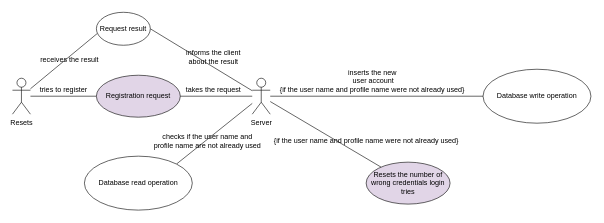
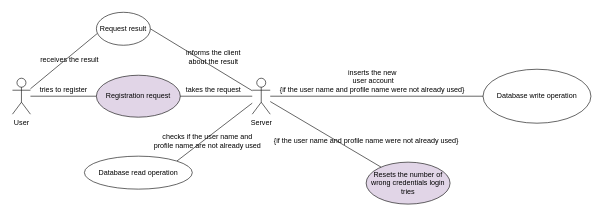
node "Resets": label "Resets" -> "User"
node "Database read operation": size 108x54 -> 108x33
